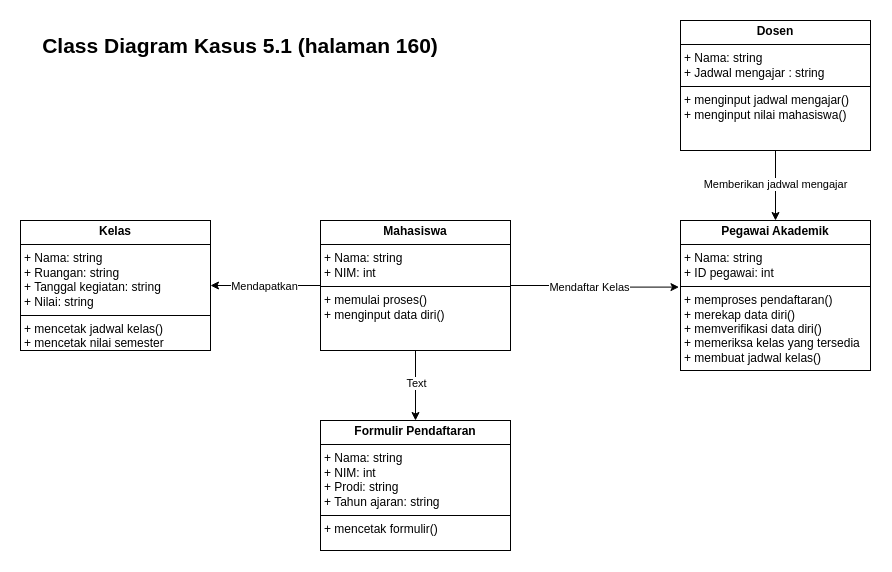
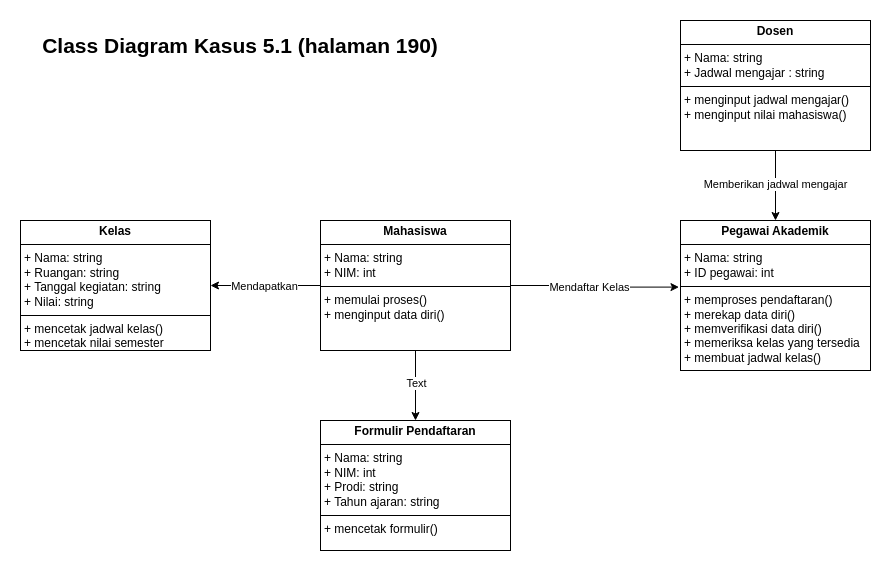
node "Class Diagram Kasus 5.1 (halaman 160)": label "Class Diagram Kasus 5.1 (halaman 160)" -> "Class Diagram Kasus 5.1 (halaman 190)"
